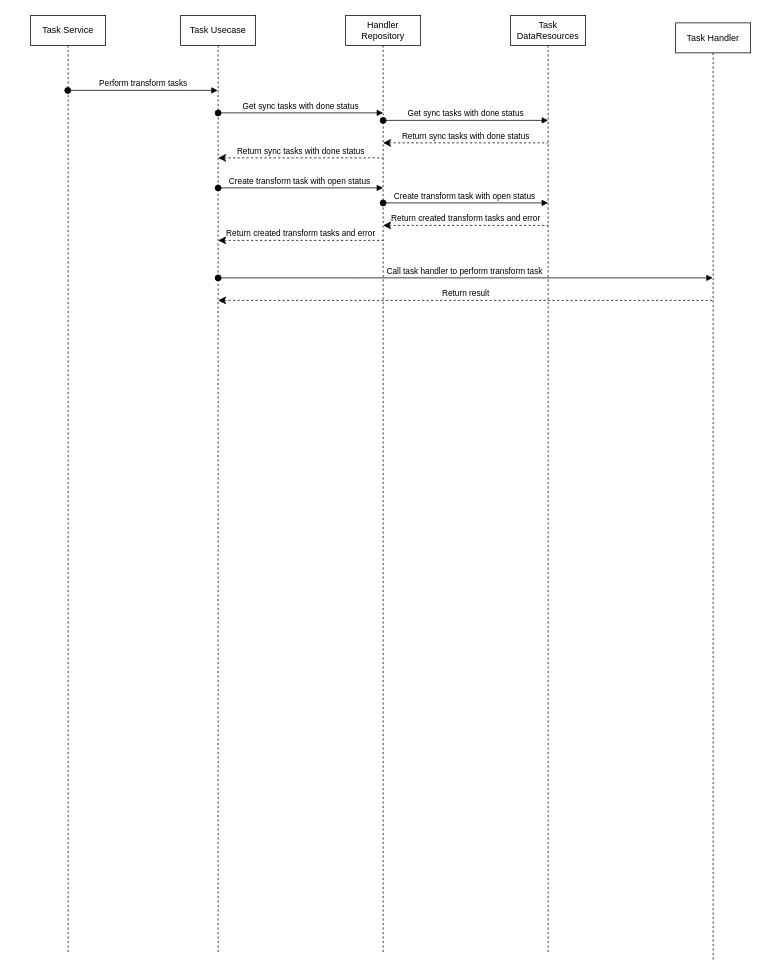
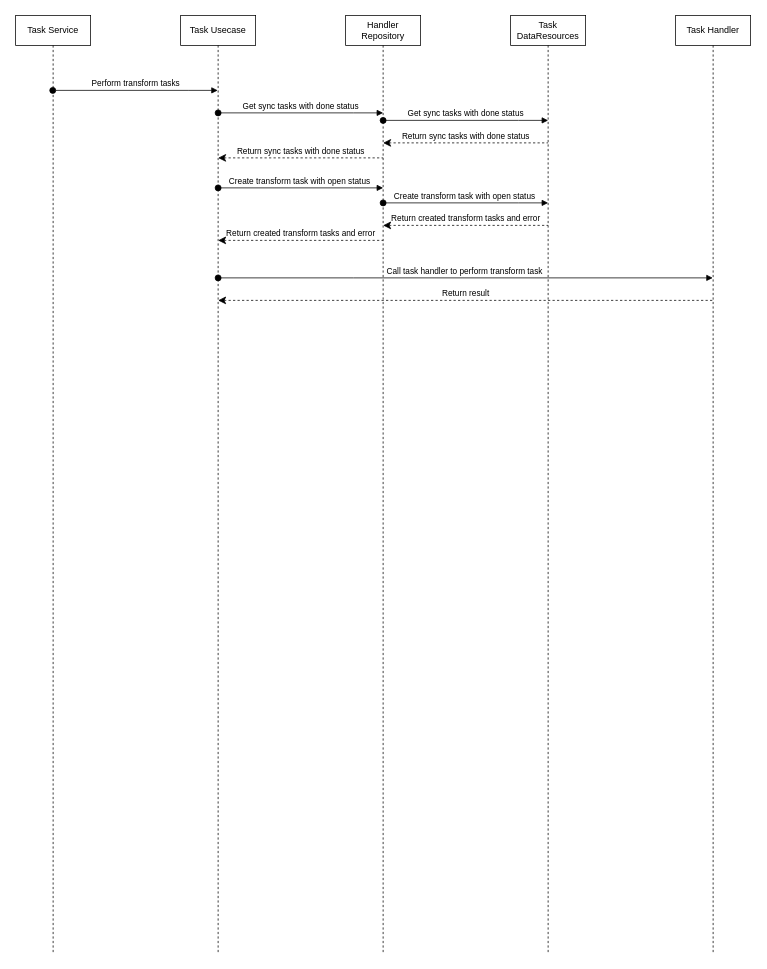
node "Task Service": moved (68, 484) -> (53, 484)
node "Task Handler": moved (713, 492) -> (713, 484)
